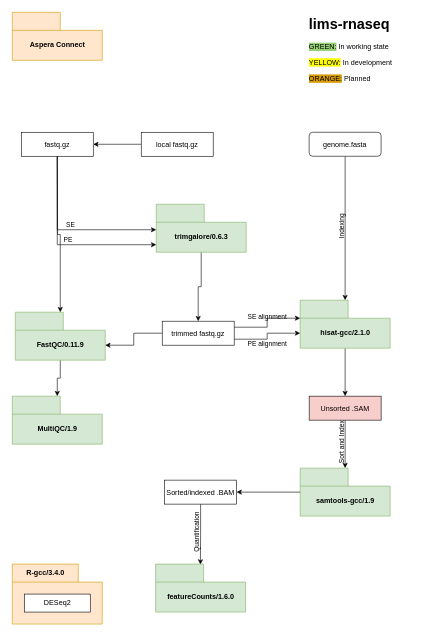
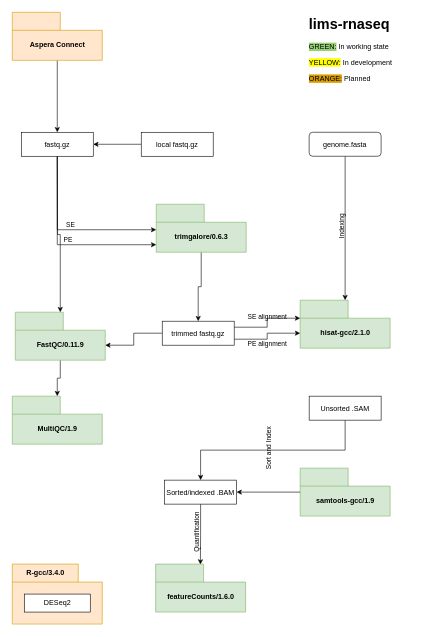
edge "Aspera Connect" -> "fastq.gz": added
edge "hisat-gcc/2.1.0" -> "Unsorted .SAM": removed
node "Unsorted .SAM": fillcolor #f8cecc -> #ffffff
edge "Unsorted .SAM" -> "samtools-gcc/1.9": now "Unsorted .SAM" -> "Sorted/indexed .BAM"
